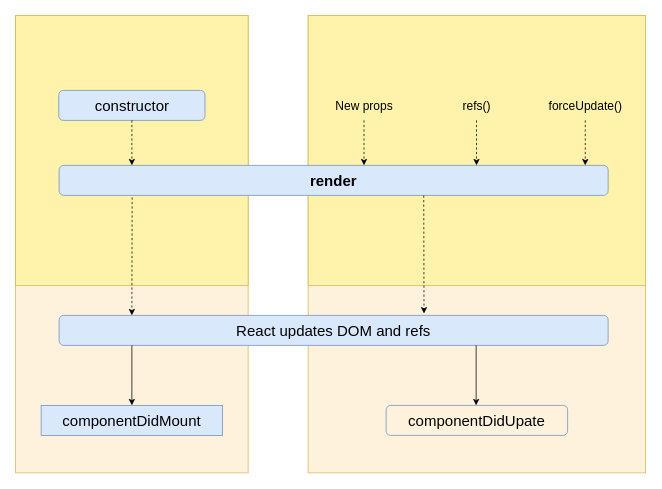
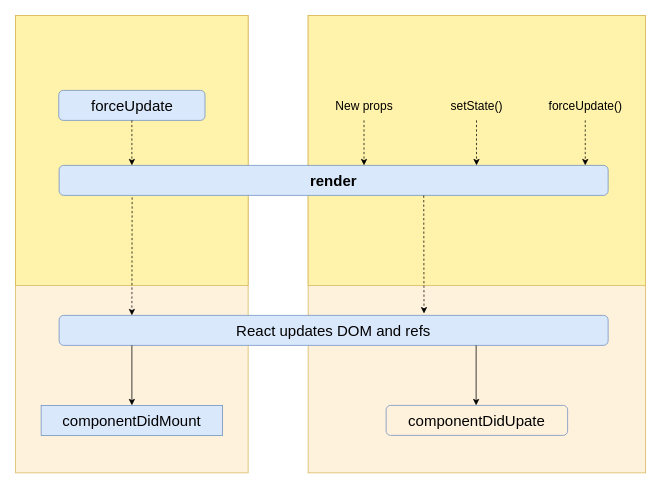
node "constructor": label "constructor" -> "forceUpdate"
node "refs()": label "refs()" -> "setState()"
